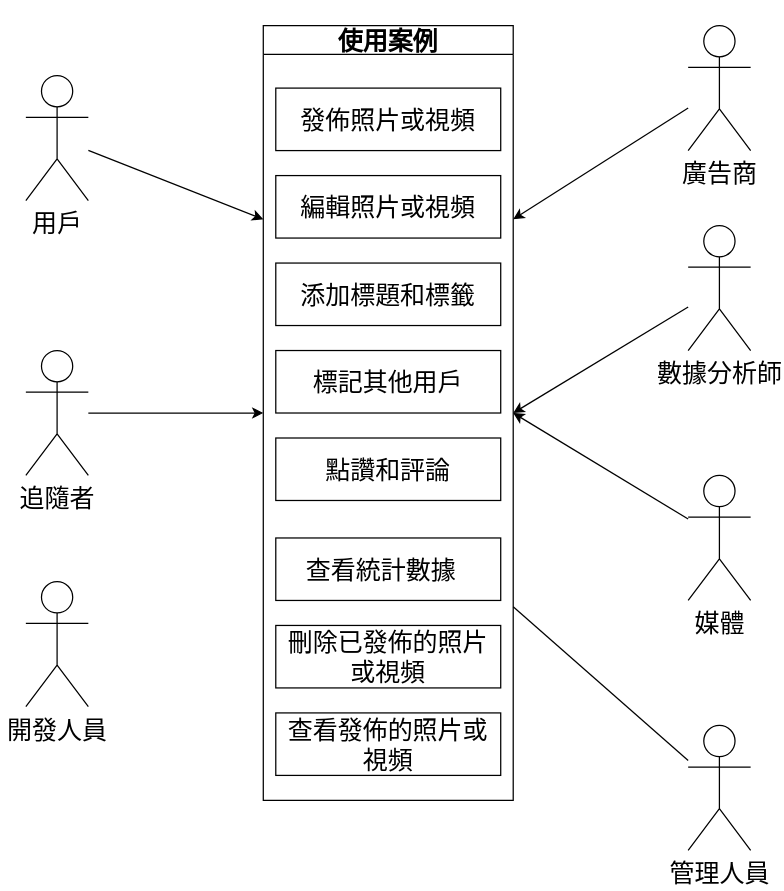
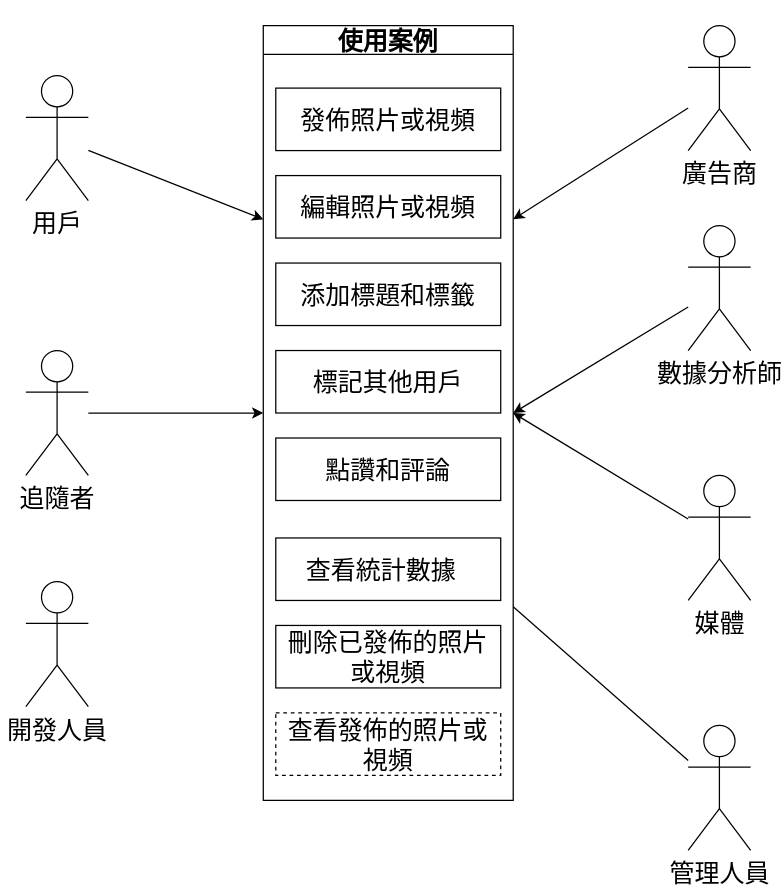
node "查看發佈的照片或視頻": style solid -> dashed
